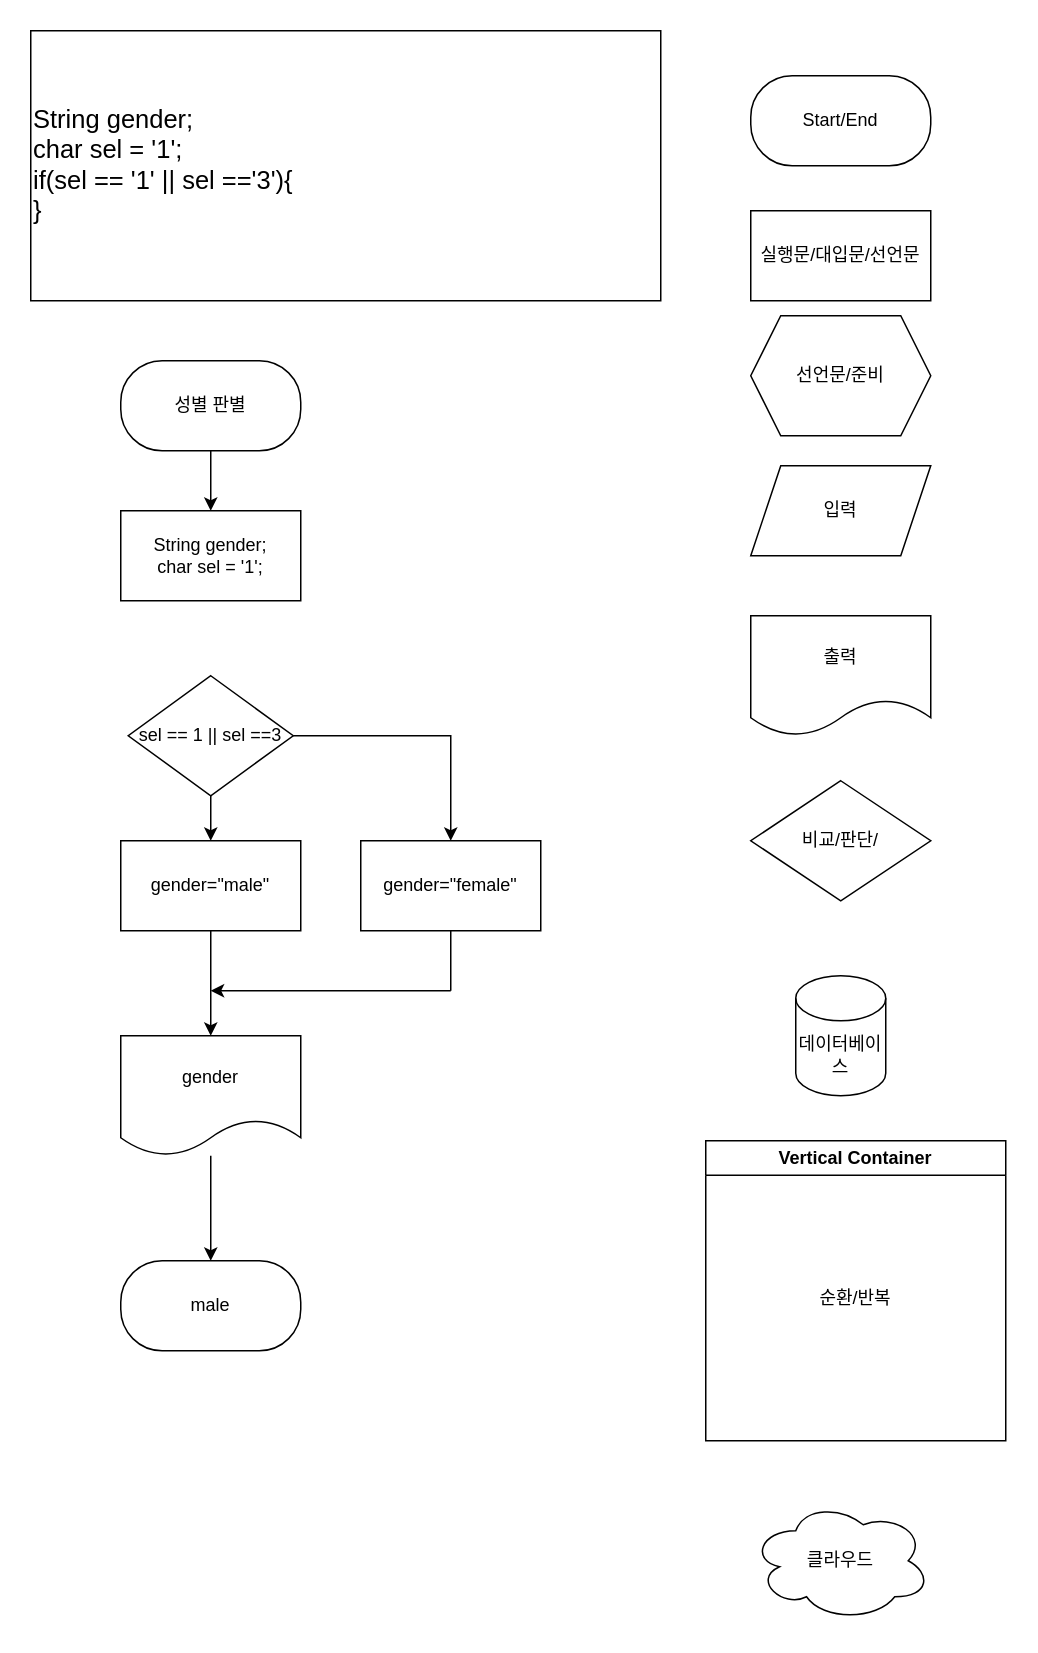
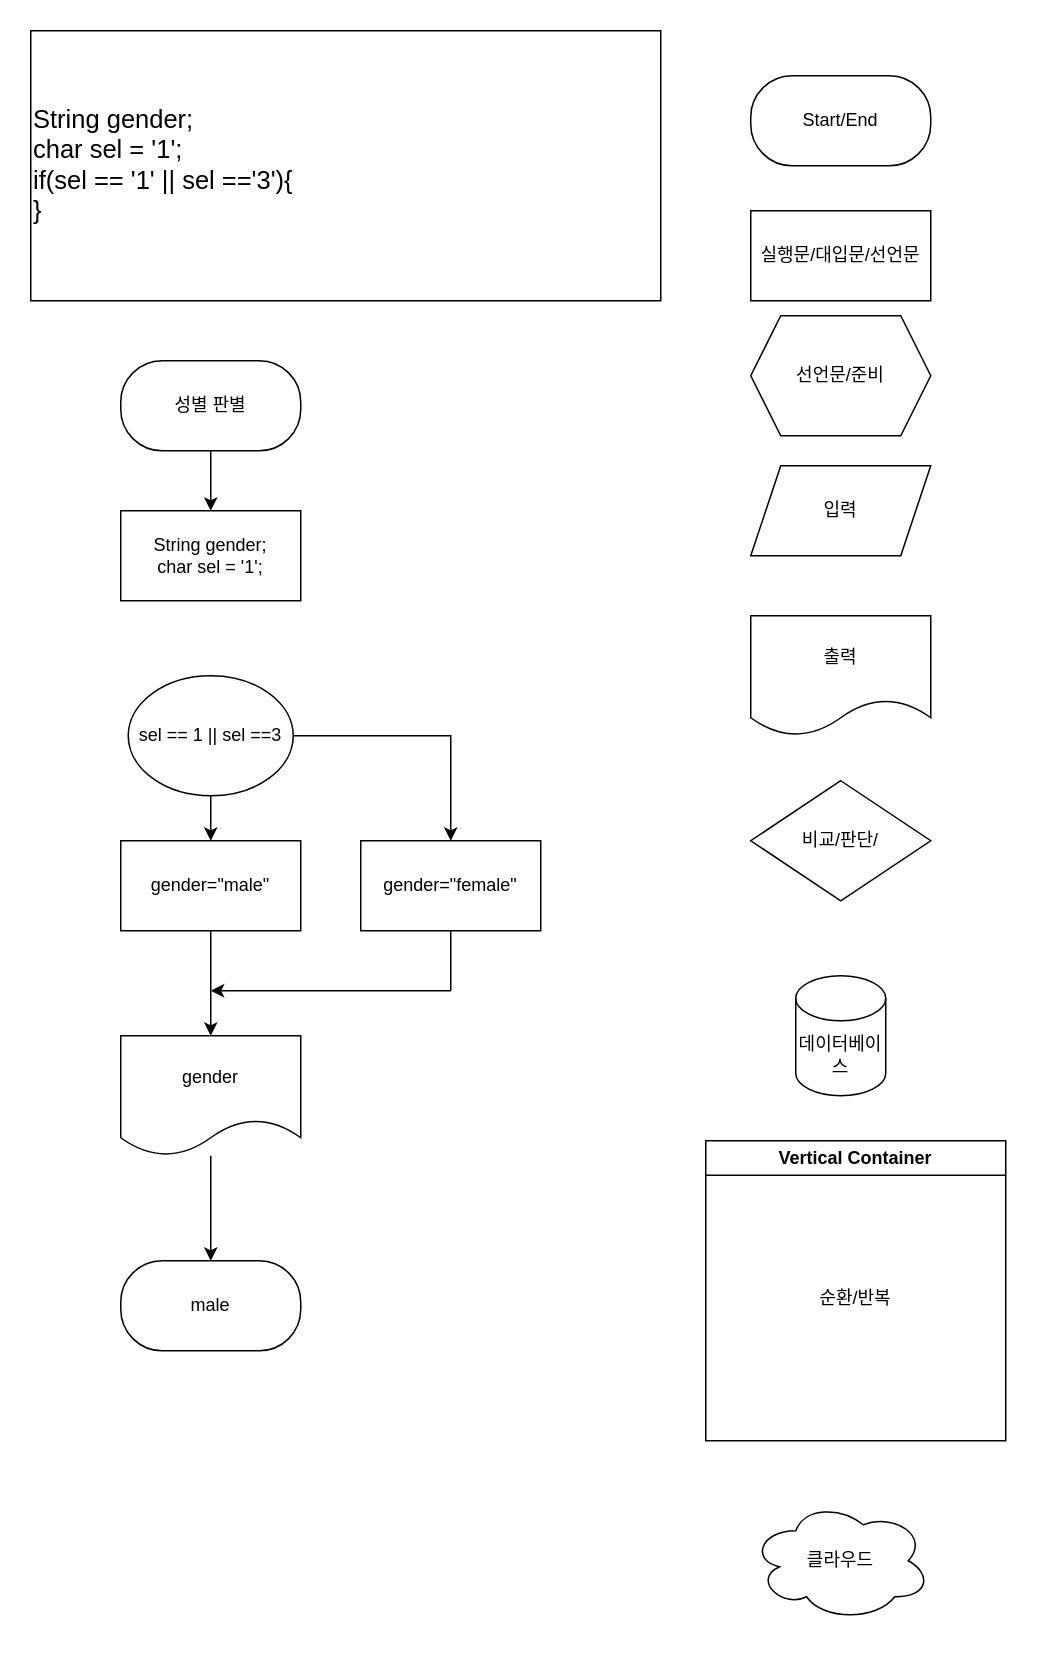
node "sel == 1 || sel ==3": shape diamond -> ellipse
